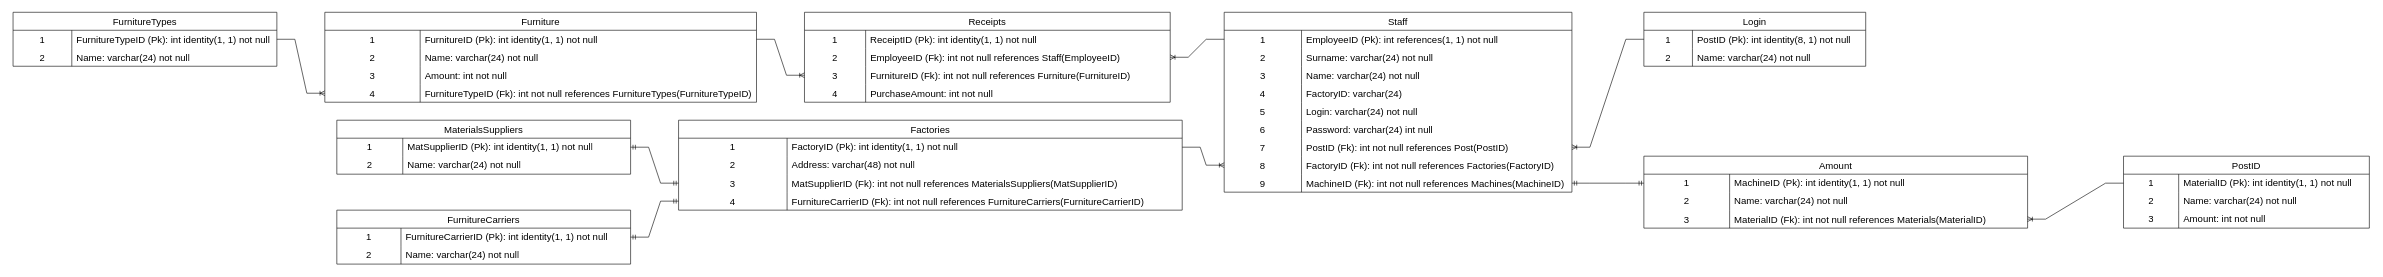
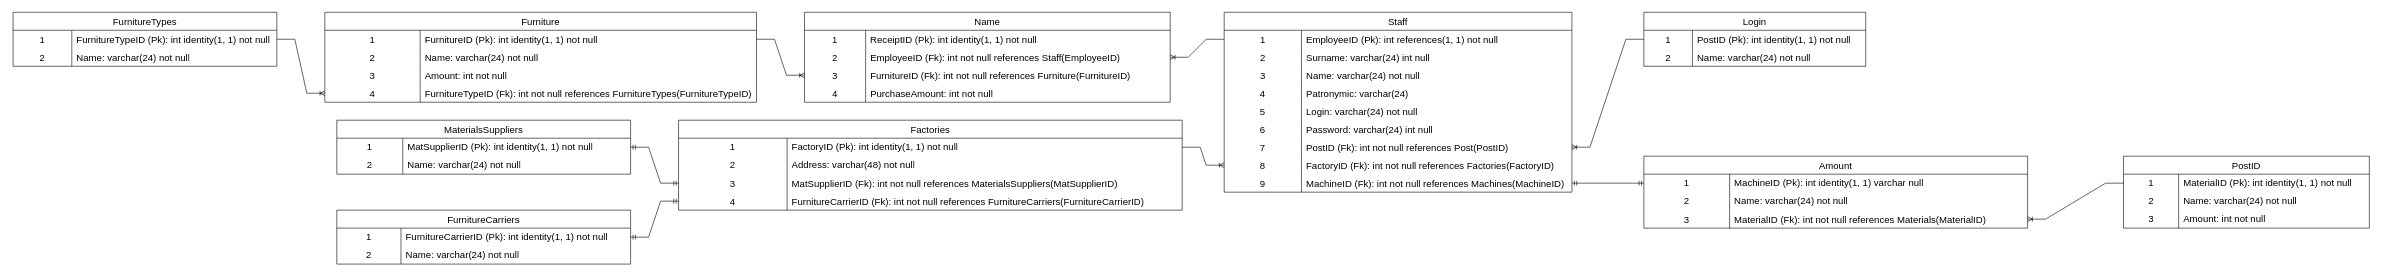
node "Receipts": label "Receipts" -> "Name"
node "PostID (Pk): int identity(8, 1) not null": label "PostID (Pk): int identity(8, 1) not null" -> "PostID (Pk): int identity(1, 1) not null"
node "Surname: varchar(24) not null": label "Surname: varchar(24) not null" -> "Surname: varchar(24) int null"
node "FactoryID: varchar(24)": label "FactoryID: varchar(24)" -> "Patronymic: varchar(24)"
node "MachineID (Pk): int identity(1, 1) not null": label "MachineID (Pk): int identity(1, 1) not null" -> "MachineID (Pk): int identity(1, 1) varchar null"
